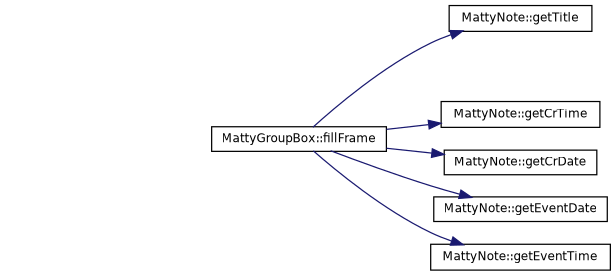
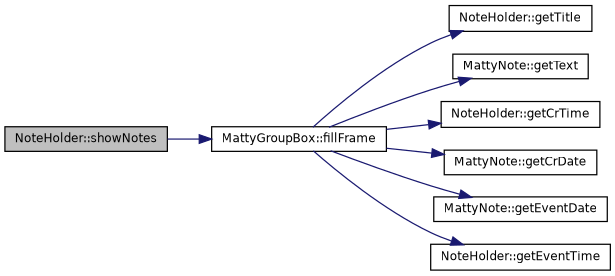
node "MattyNote::getTitle": label "MattyNote::getTitle" -> "NoteHolder::getTitle"
node "MattyNote::getText": added
node "MattyNote::getCrTime": label "MattyNote::getCrTime" -> "NoteHolder::getCrTime"
node "NoteHolder::showNotes": added
node "MattyNote::getEventTime": label "MattyNote::getEventTime" -> "NoteHolder::getEventTime"
